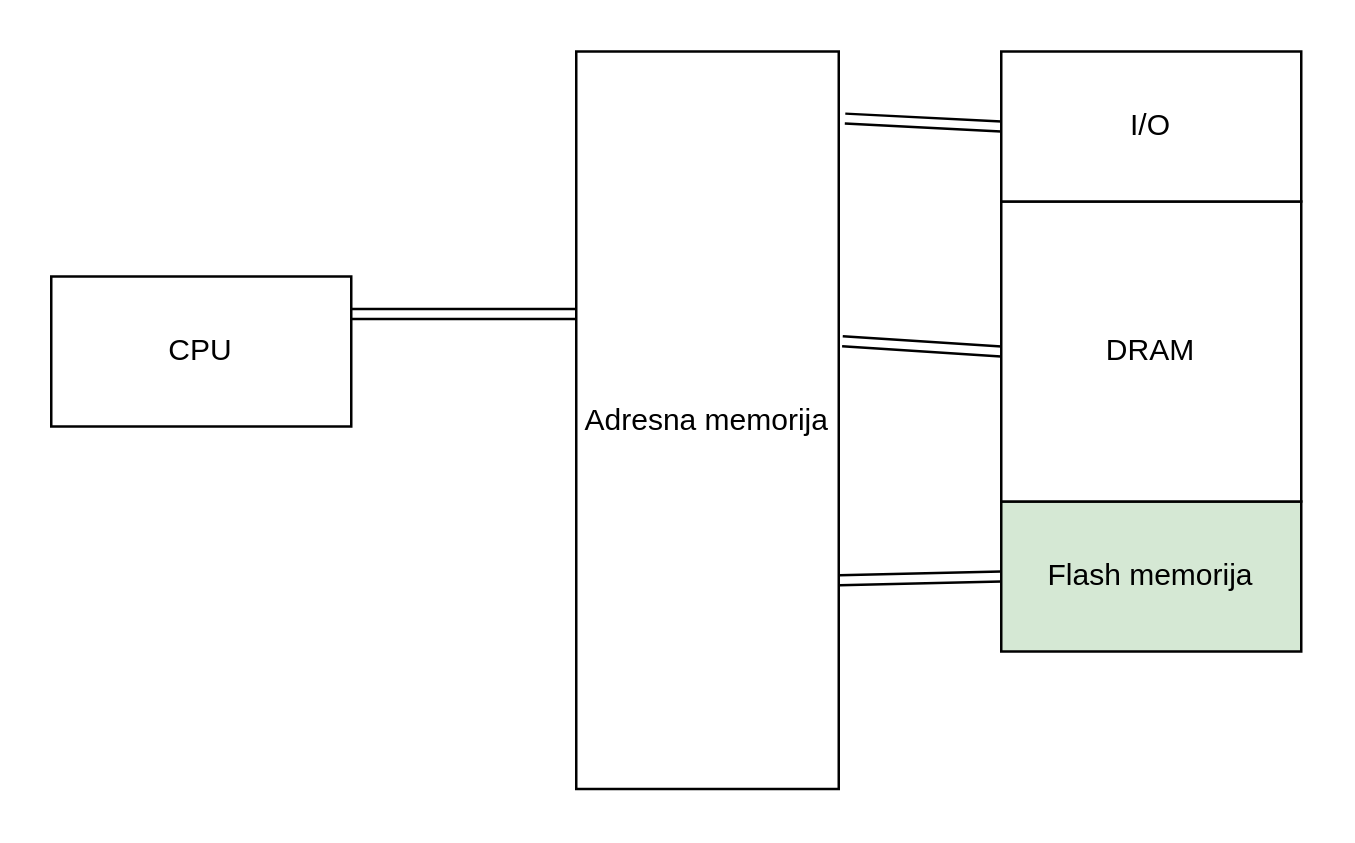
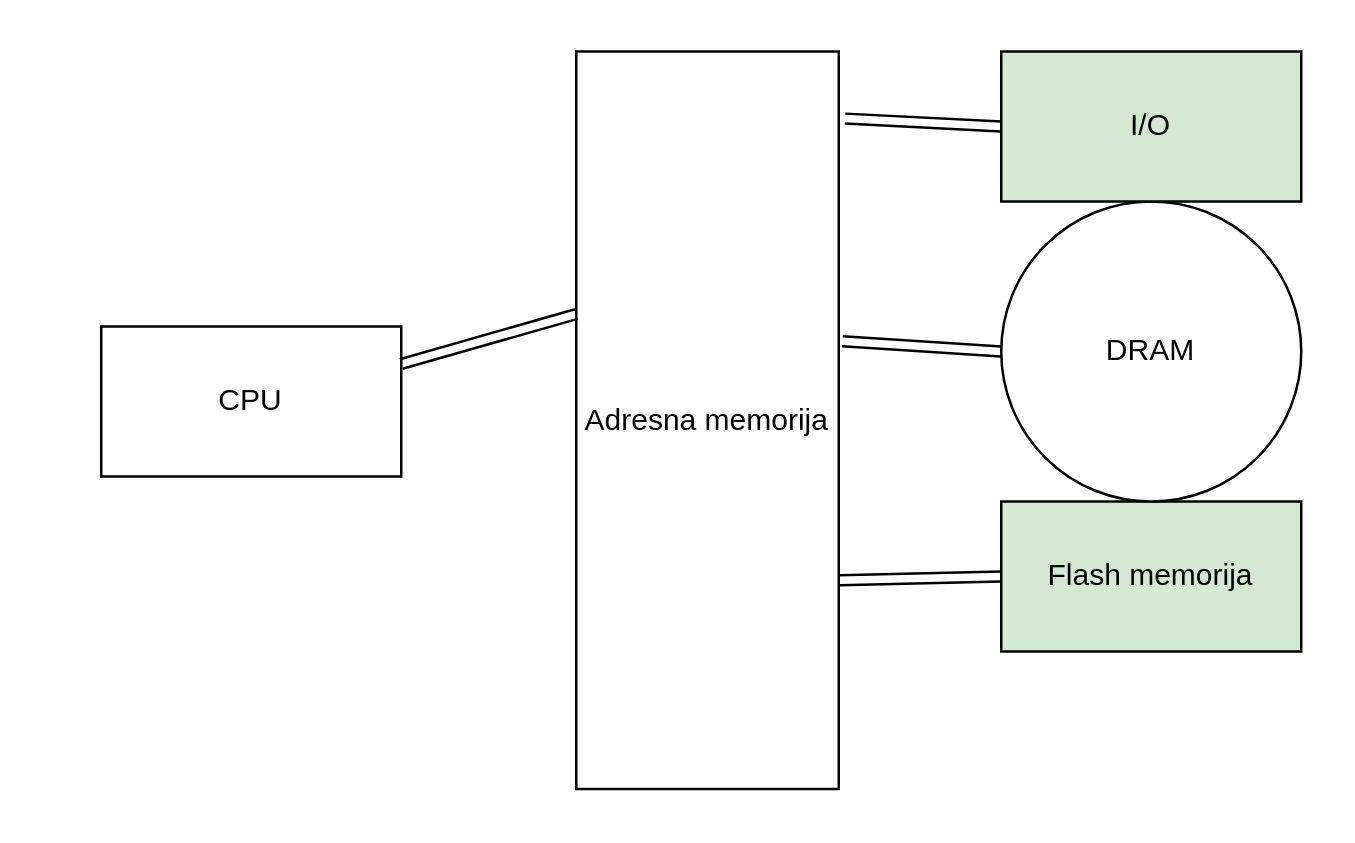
node "I/O": fillcolor #ffffff -> #d5e8d4
node "CPU": moved (201, 351) -> (251, 401)
node "DRAM": shape rectangle -> ellipse
